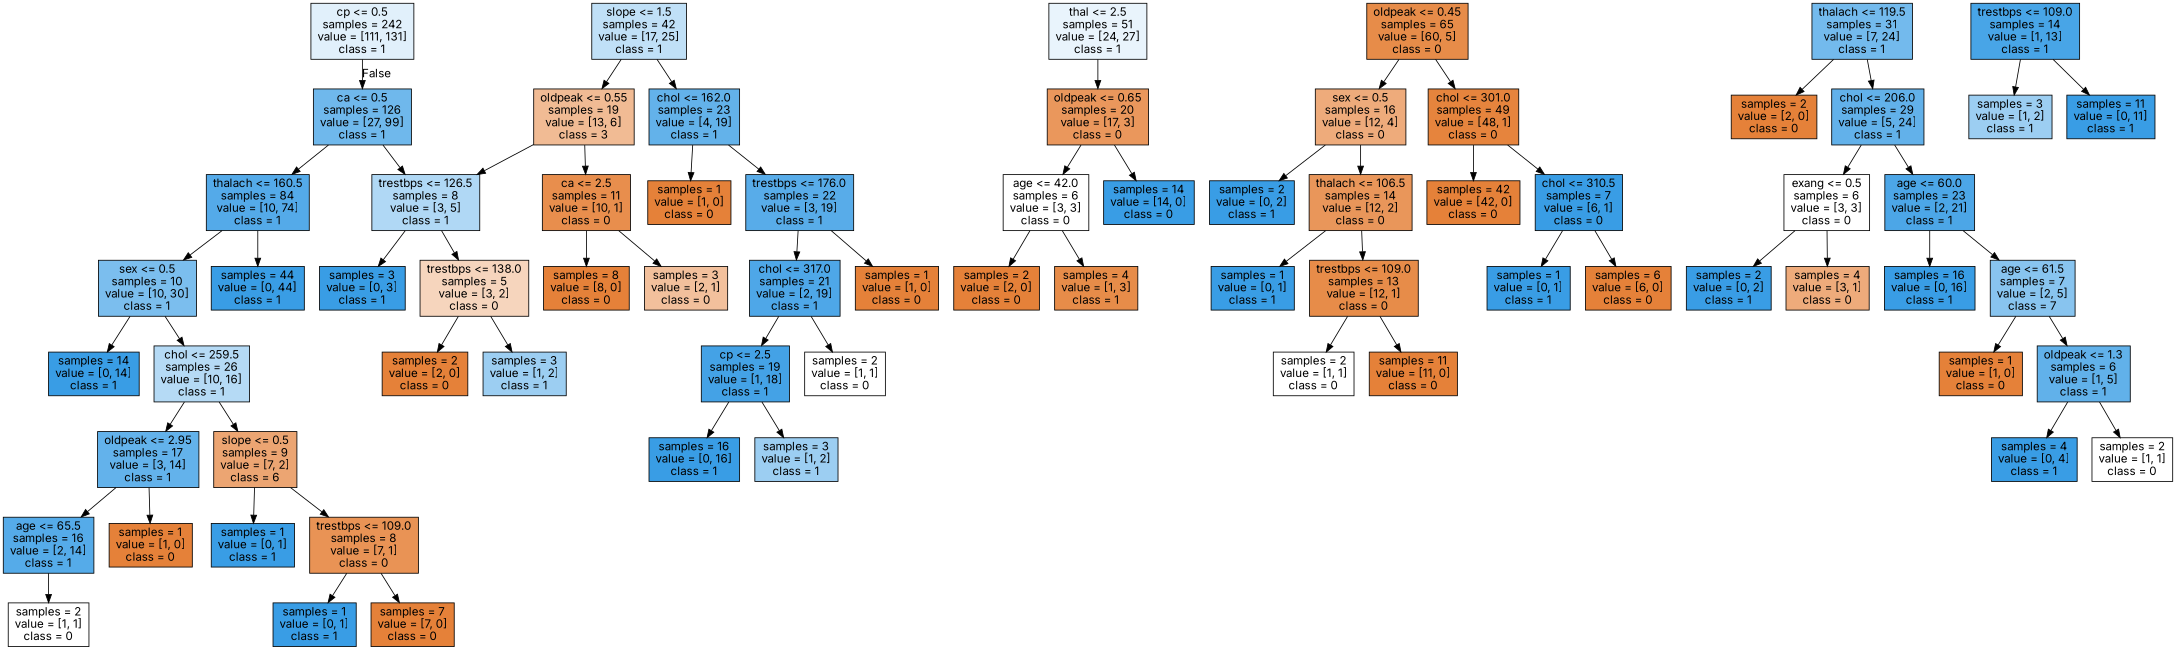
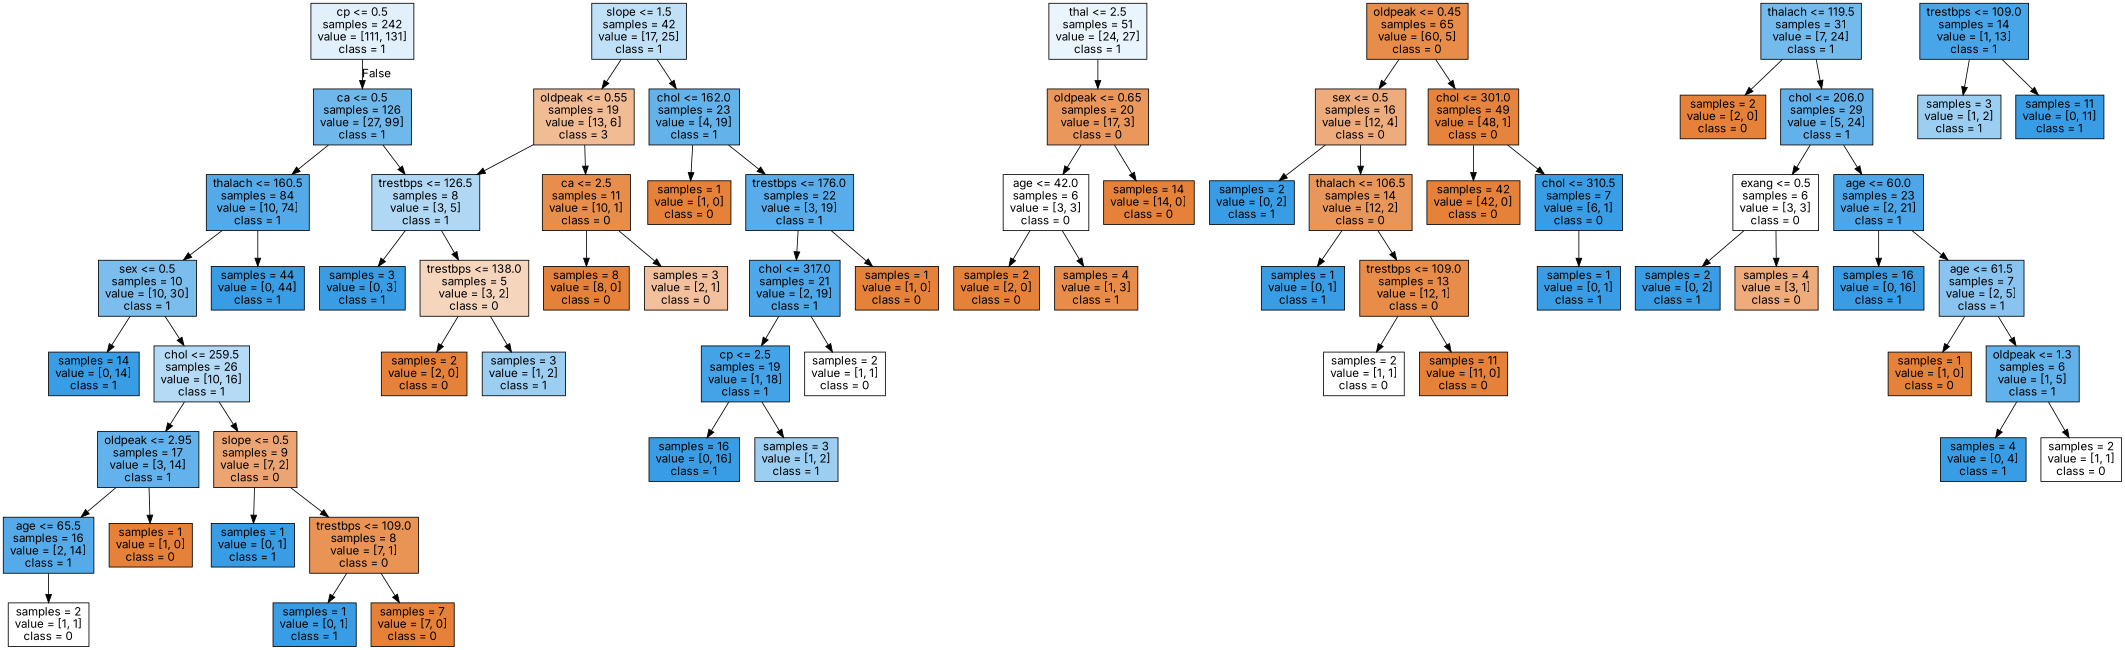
node "samples = 14 value = [14, 0] class = 0": fillcolor #399de5 -> #e58139
node "samples = 6 value = [6, 0] class = 0": removed
node "age <= 61.5 samples = 7 value = [2, 5] class = 7": label "age <= 61.5 samples = 7 value = [2, 5] class = 7" -> "age <= 61.5 samples = 7 value = [2, 5] class = 1"
node "slope <= 0.5 samples = 9 value = [7, 2] class = 6": label "slope <= 0.5 samples = 9 value = [7, 2] class = 6" -> "slope <= 0.5 samples = 9 value = [7, 2] class = 0"
